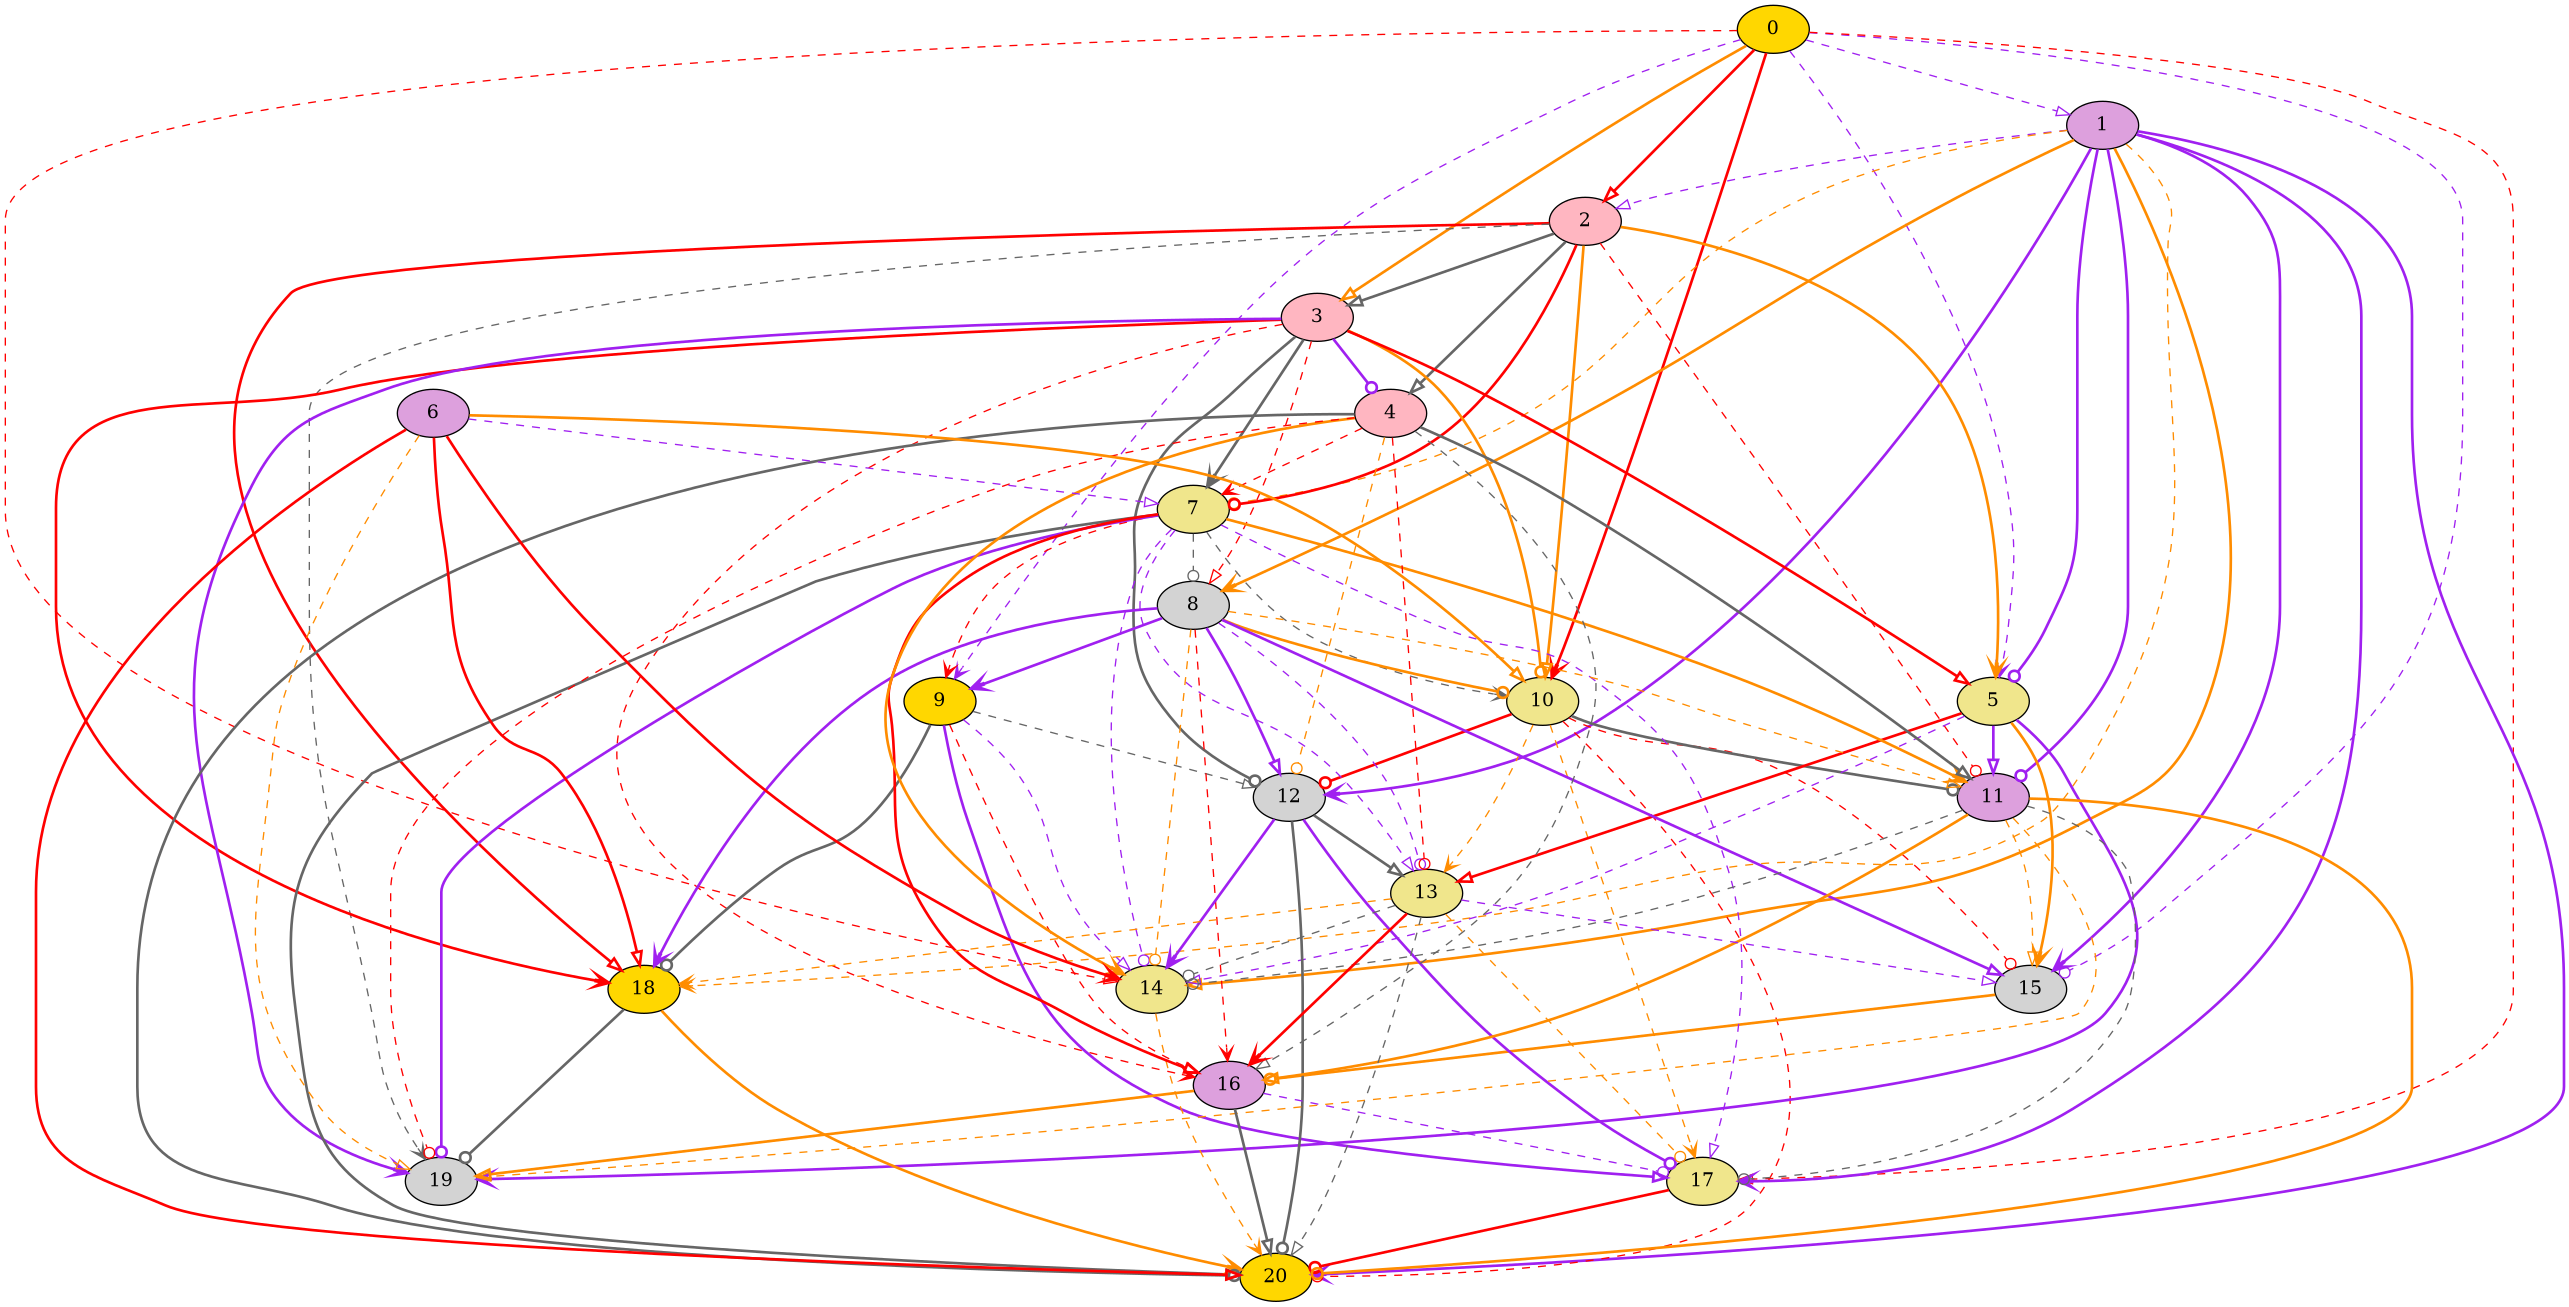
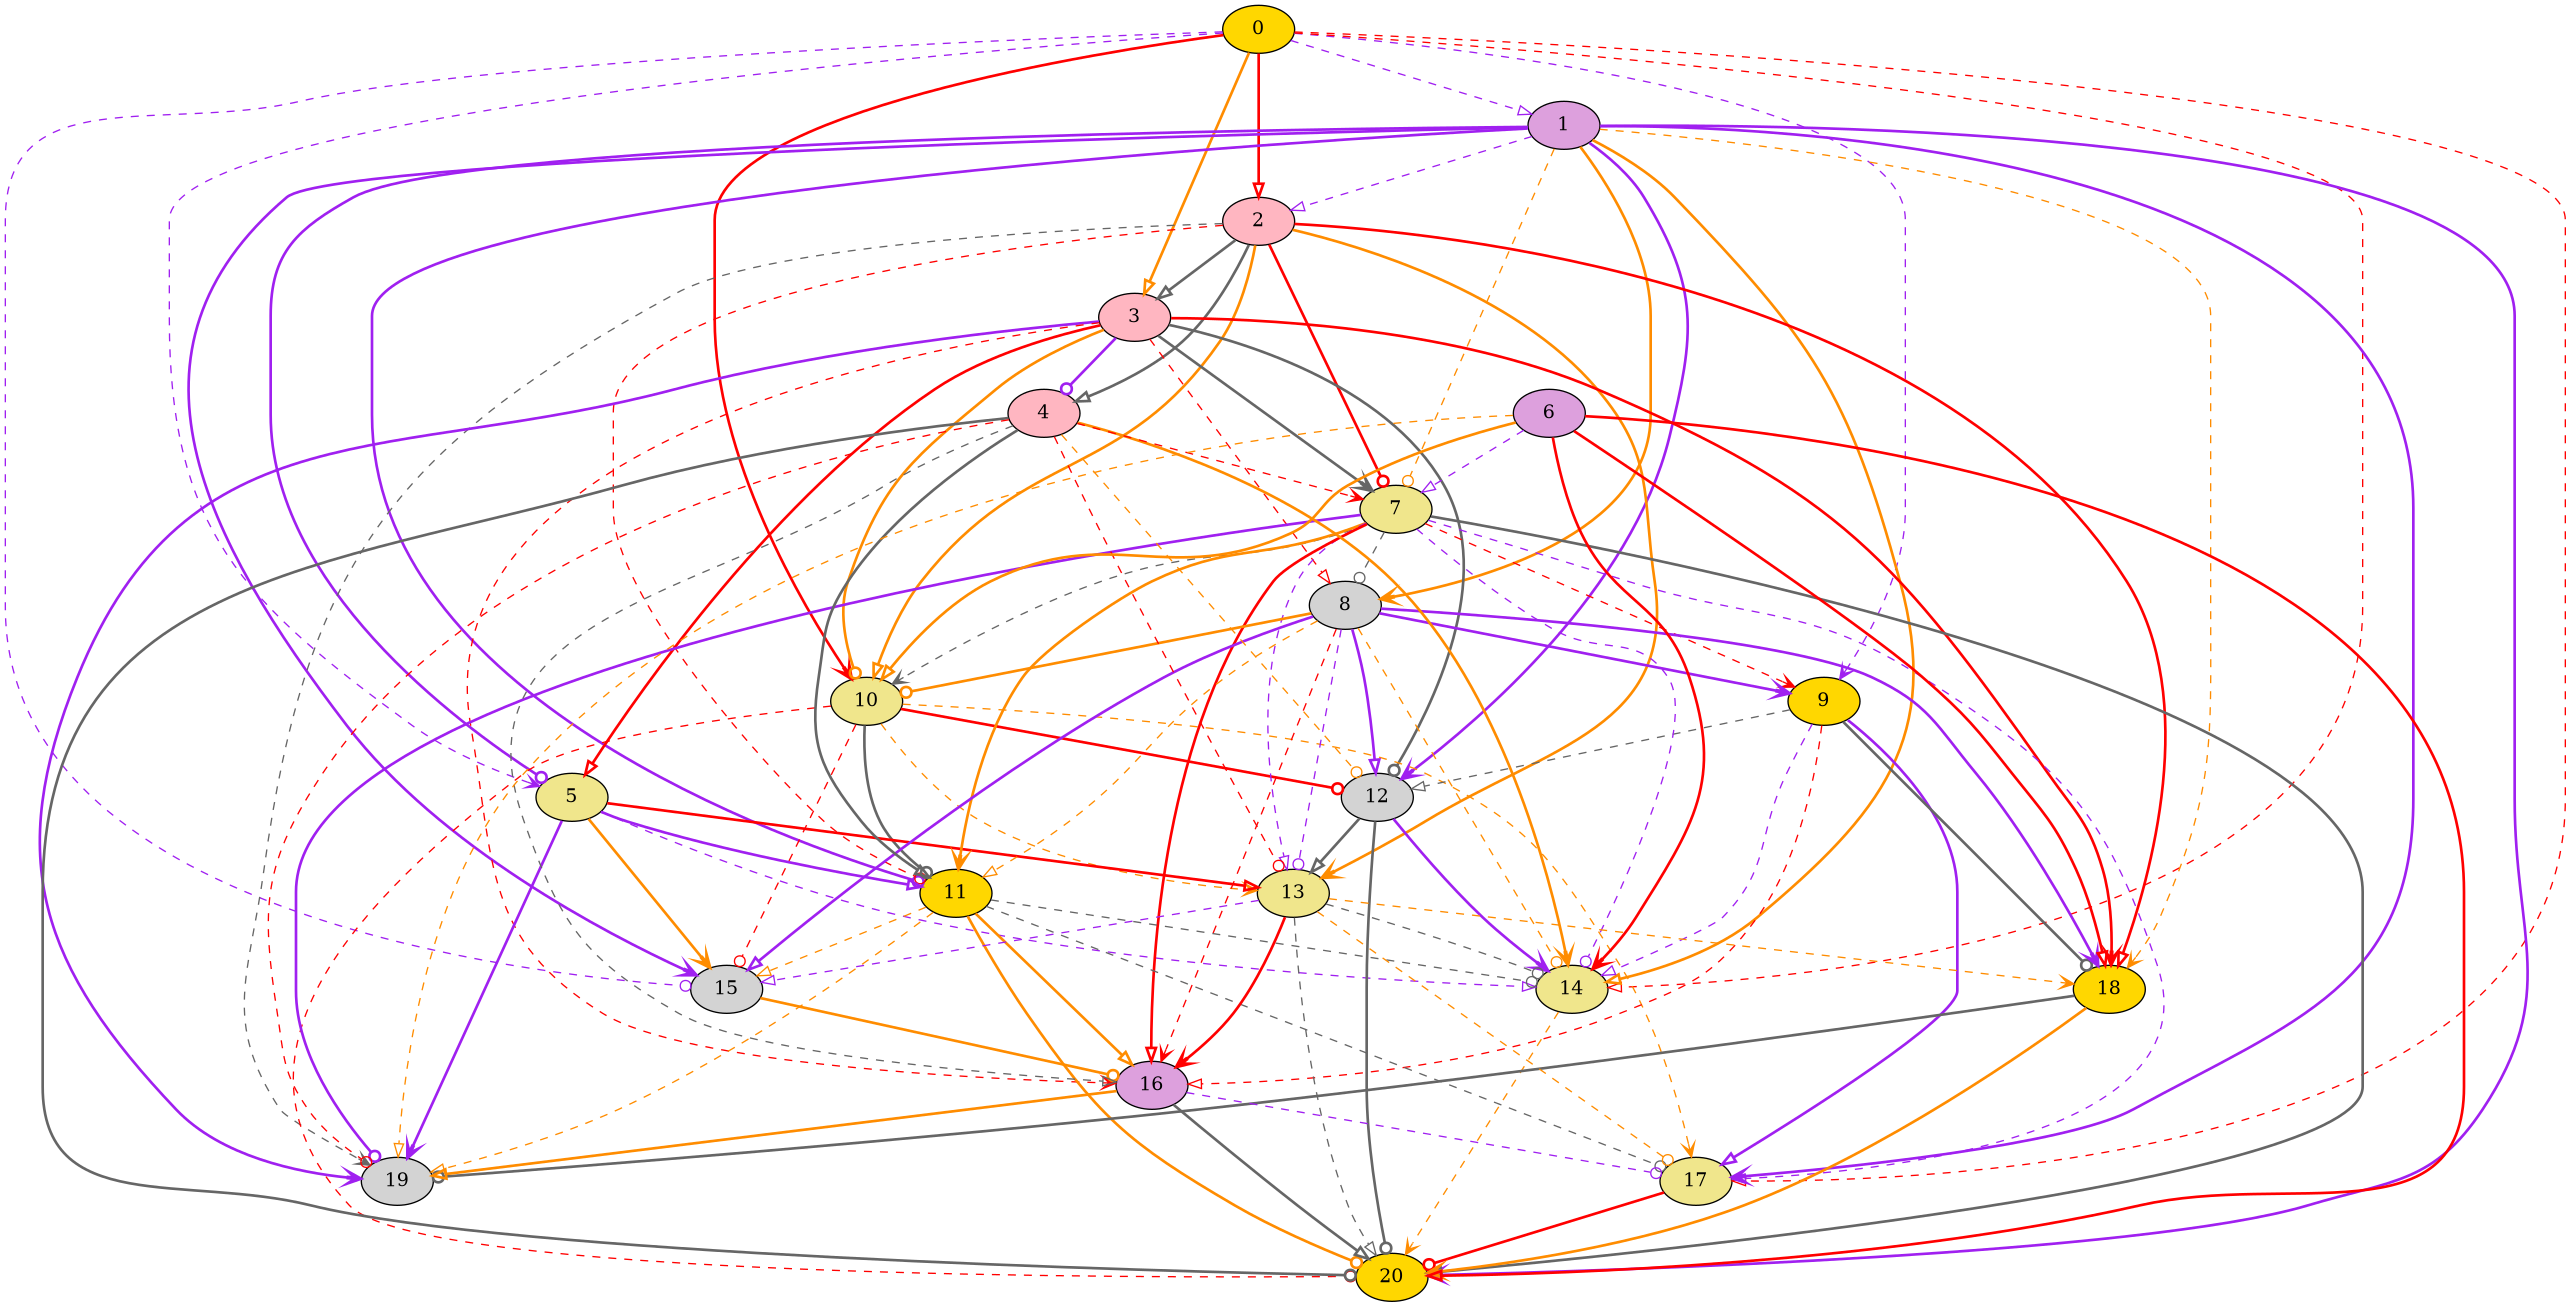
edge "2" -> "5": now "2" -> "13"
node "11": fillcolor plum -> gold
edge "12" -> "17": removed
